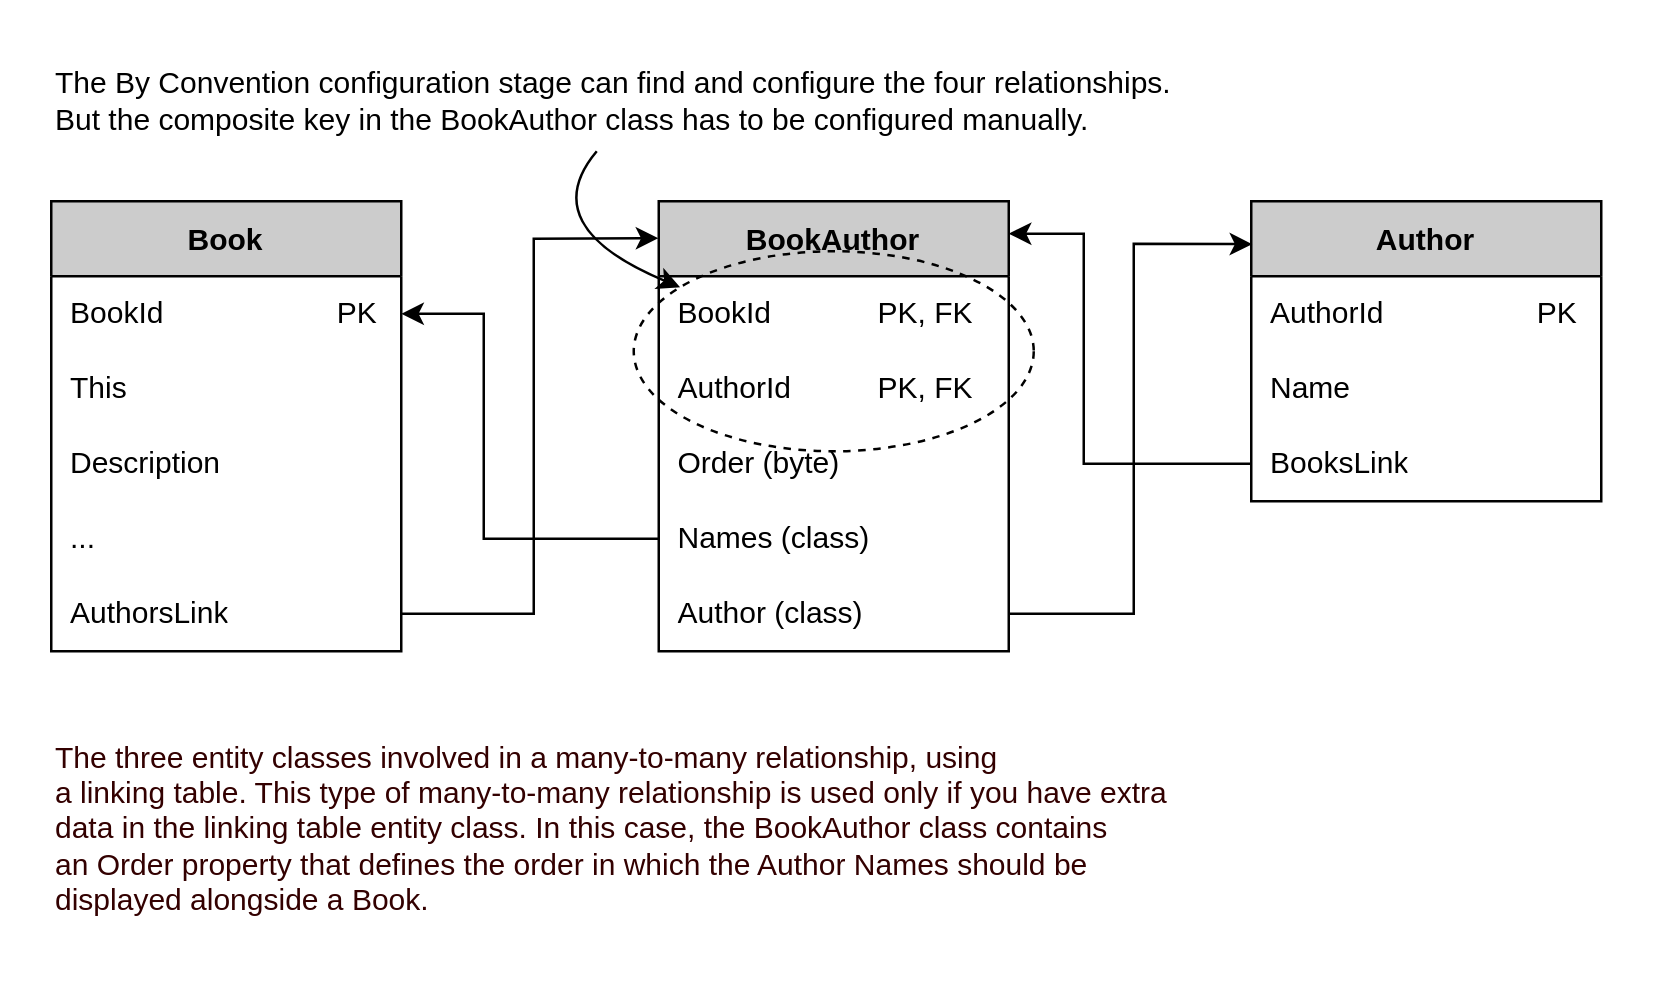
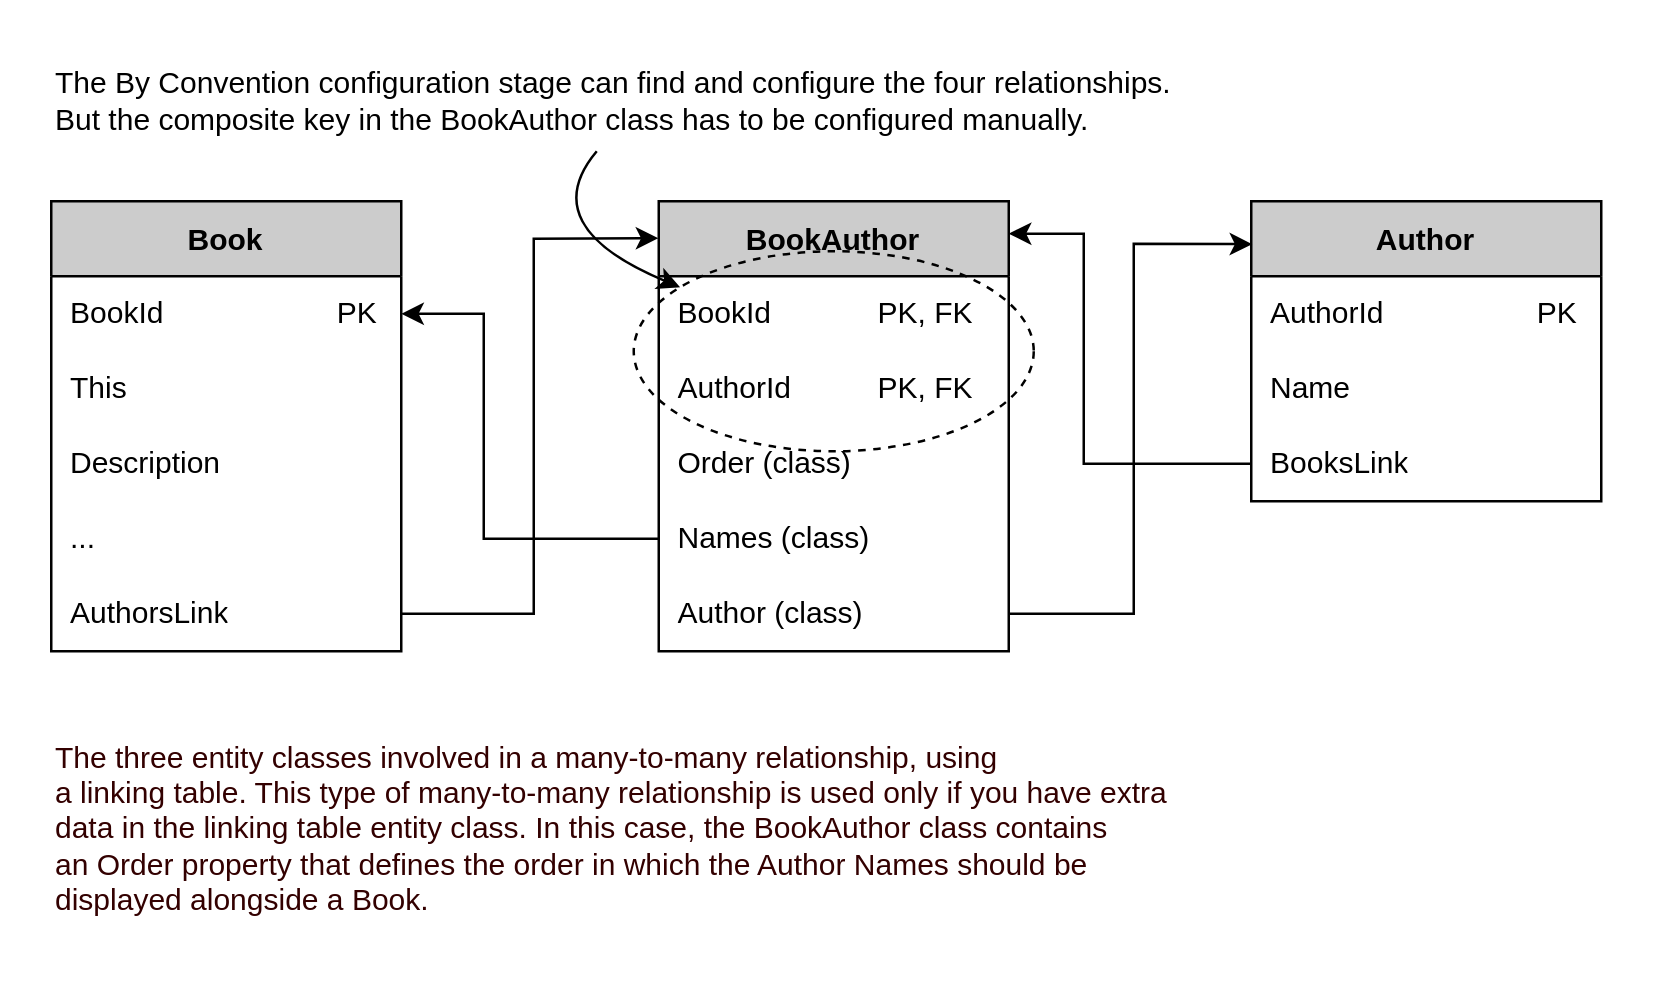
node "Order (byte)": label "Order (byte)" -> "Order (class)"
